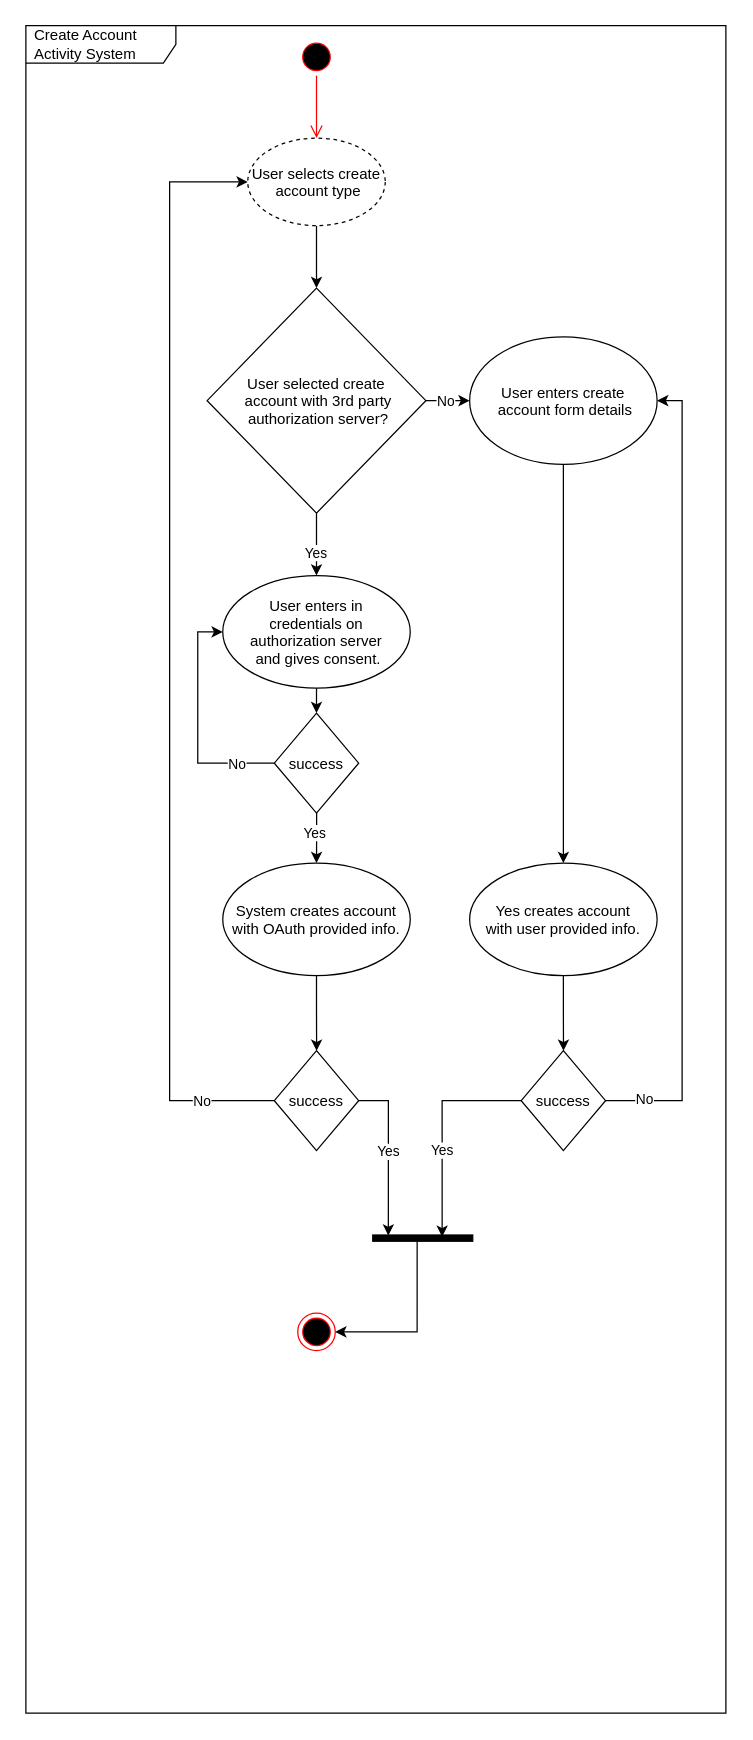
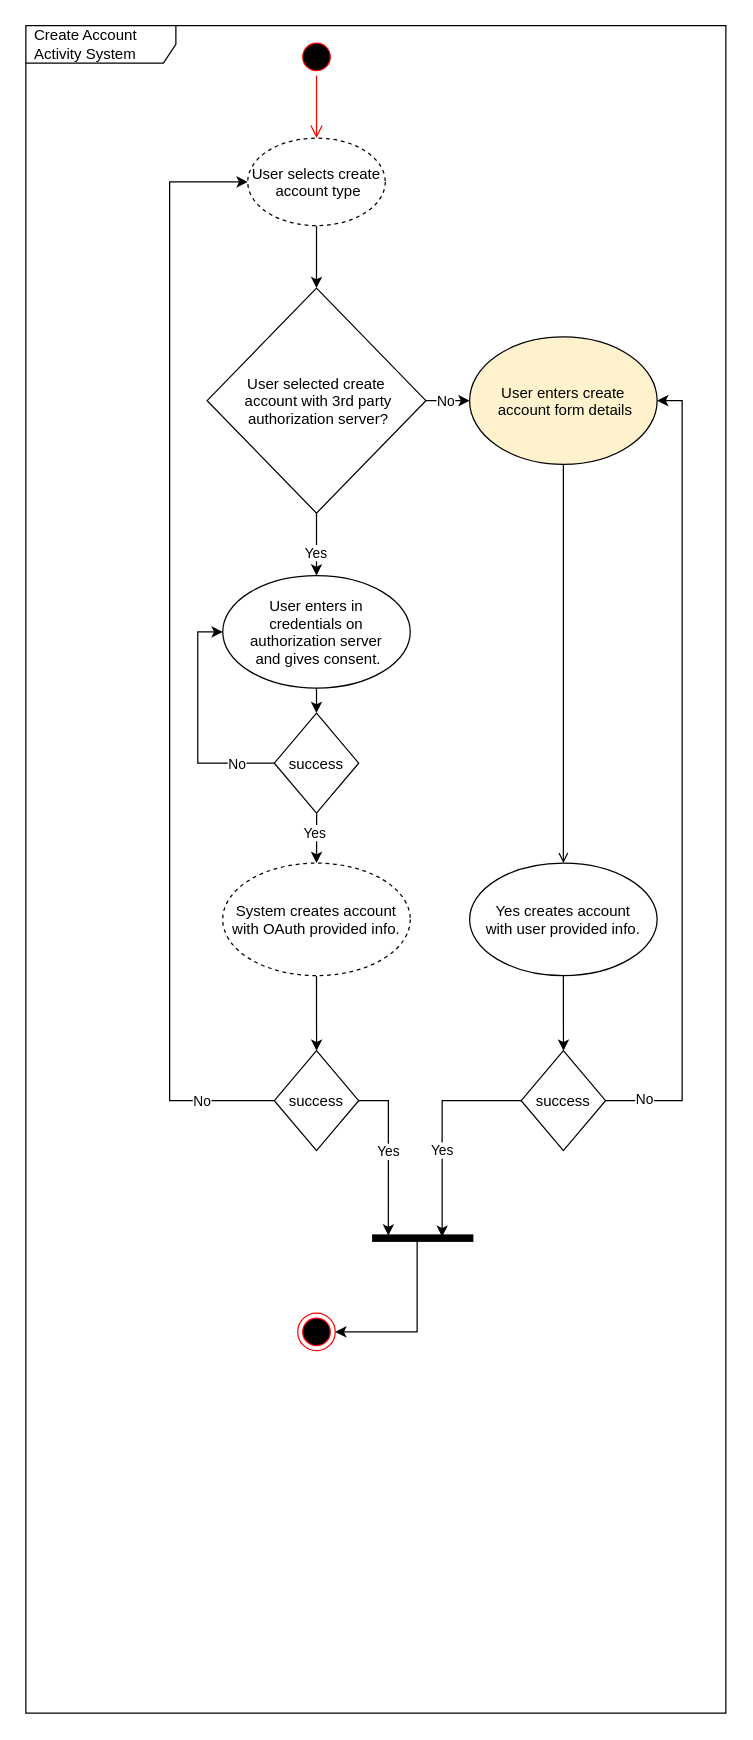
node "User enters create account form details": fillcolor #ffffff -> #fff2cc
edge "User enters create account form details" -> "Yes creates account with user provided info.": arrowhead classic -> open
node "System creates account with OAuth provided info.": style solid -> dashed
